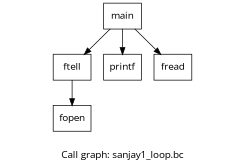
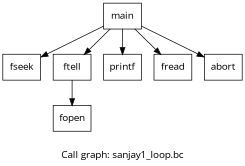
node "fseek": added
node "abort": added
